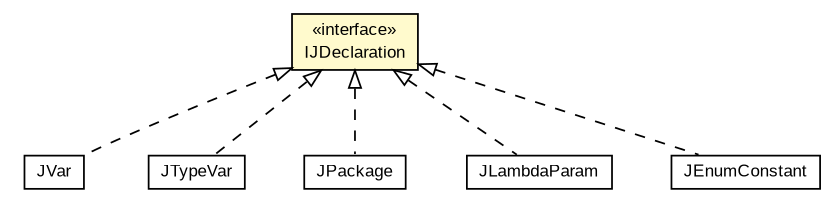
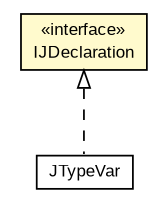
node "JVar": removed
node "JPackage": removed
node "JLambdaParam": removed
node "JEnumConstant": removed
